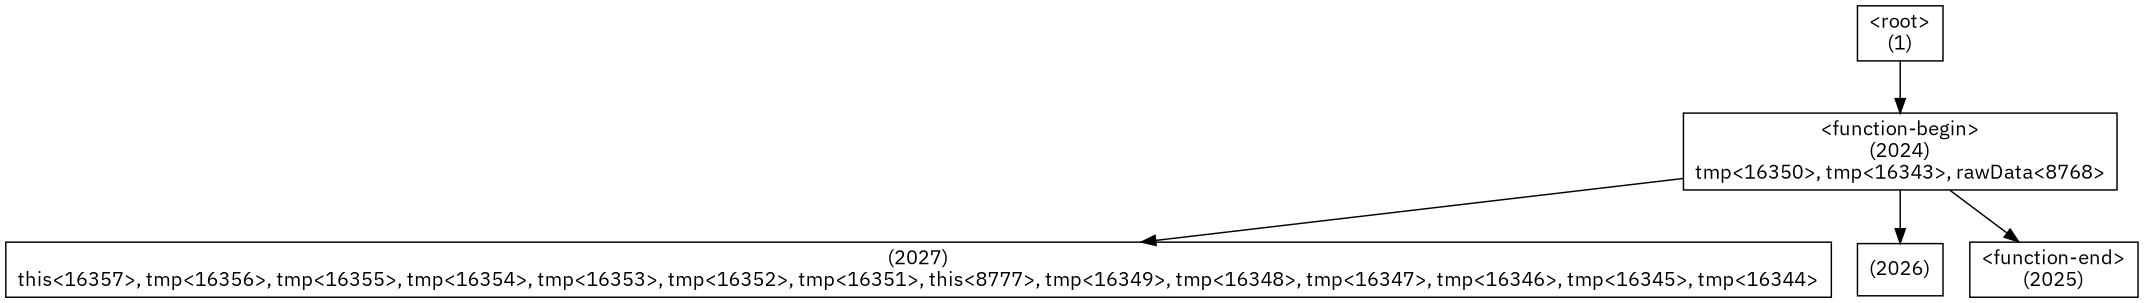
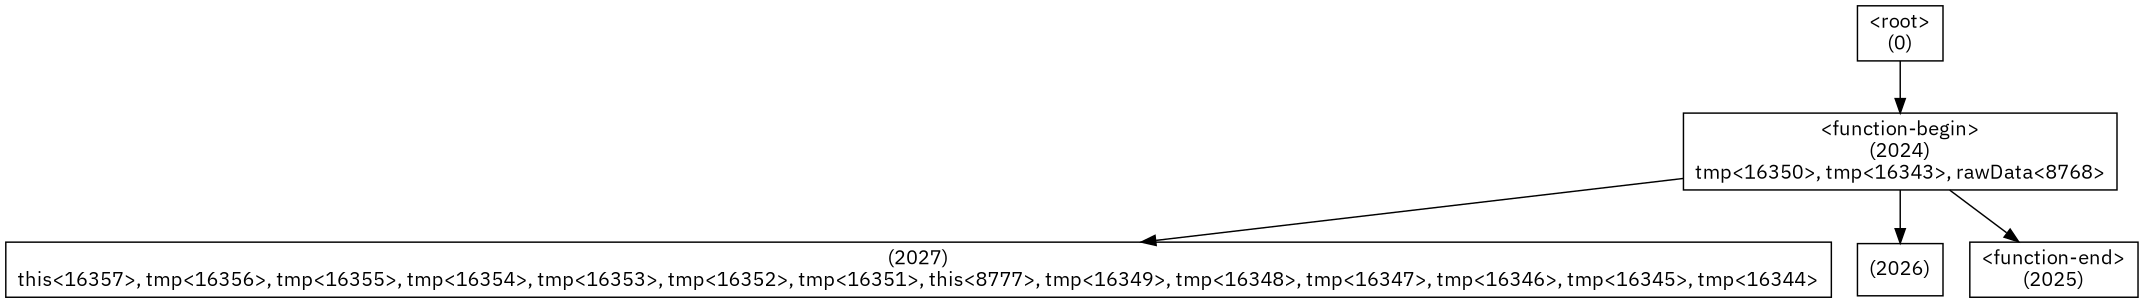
node "<root> (1)": label "<root> (1)" -> "<root> (0)"
